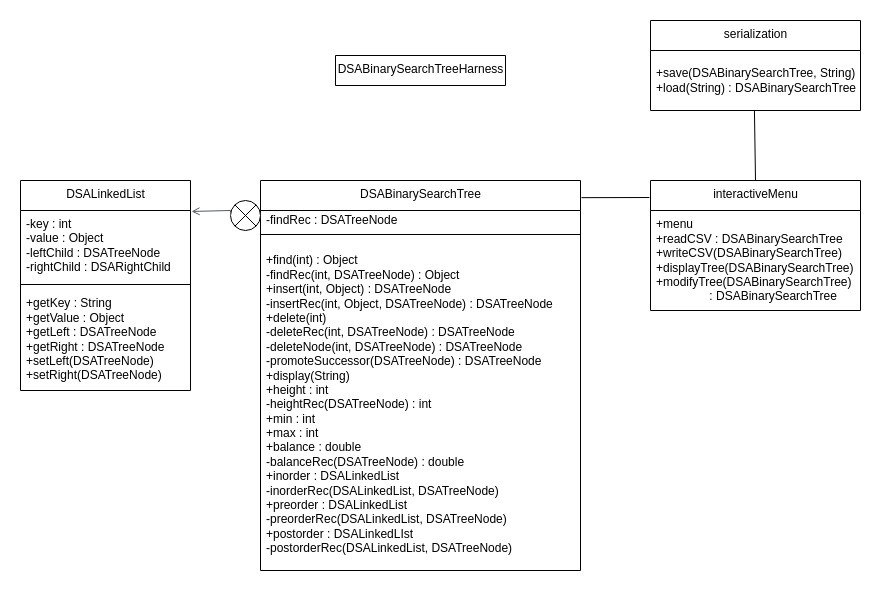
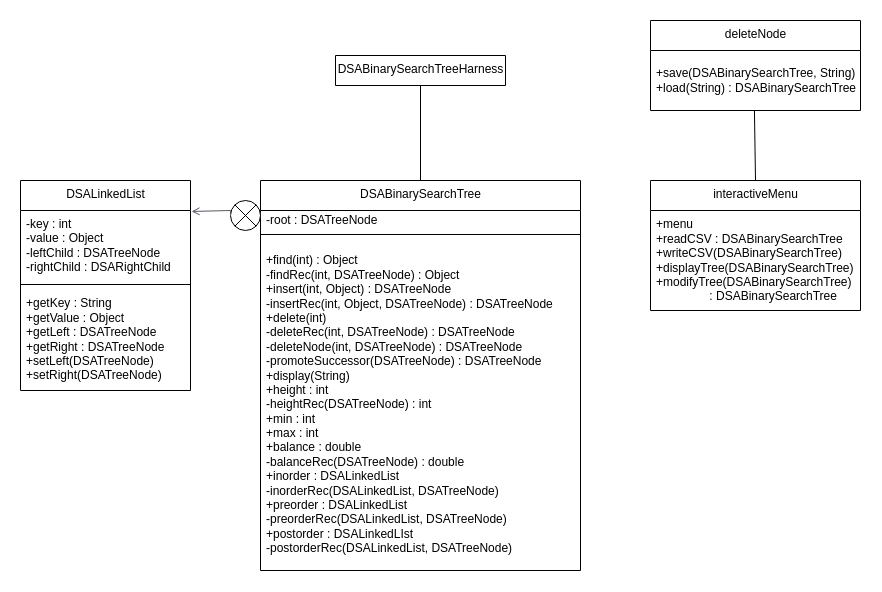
node "serialization": label "serialization" -> "deleteNode"
edge "DSABinarySearchTreeHarness" -- "DSABinarySearchTree": added
edge "interactiveMenu" -- "DSABinarySearchTree": removed
node "-findRec : DSATreeNode": label "-findRec : DSATreeNode" -> "-root : DSATreeNode"
